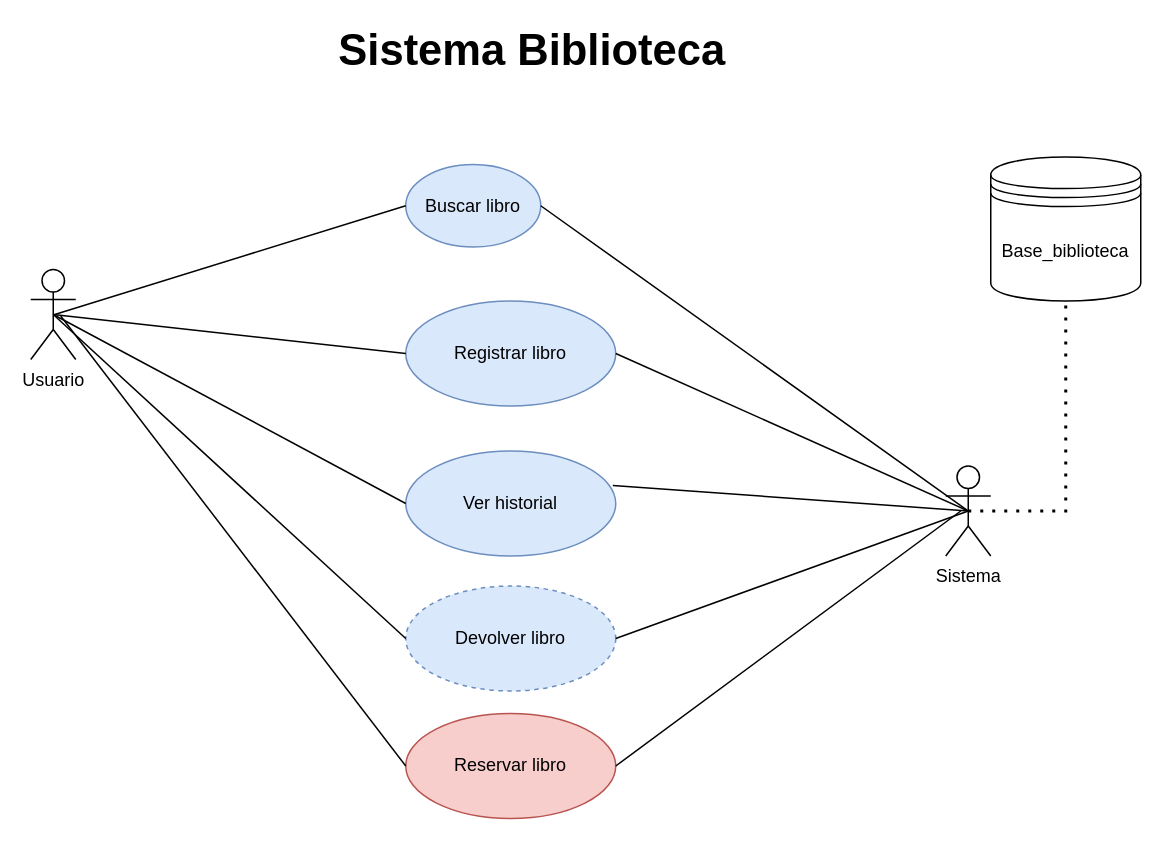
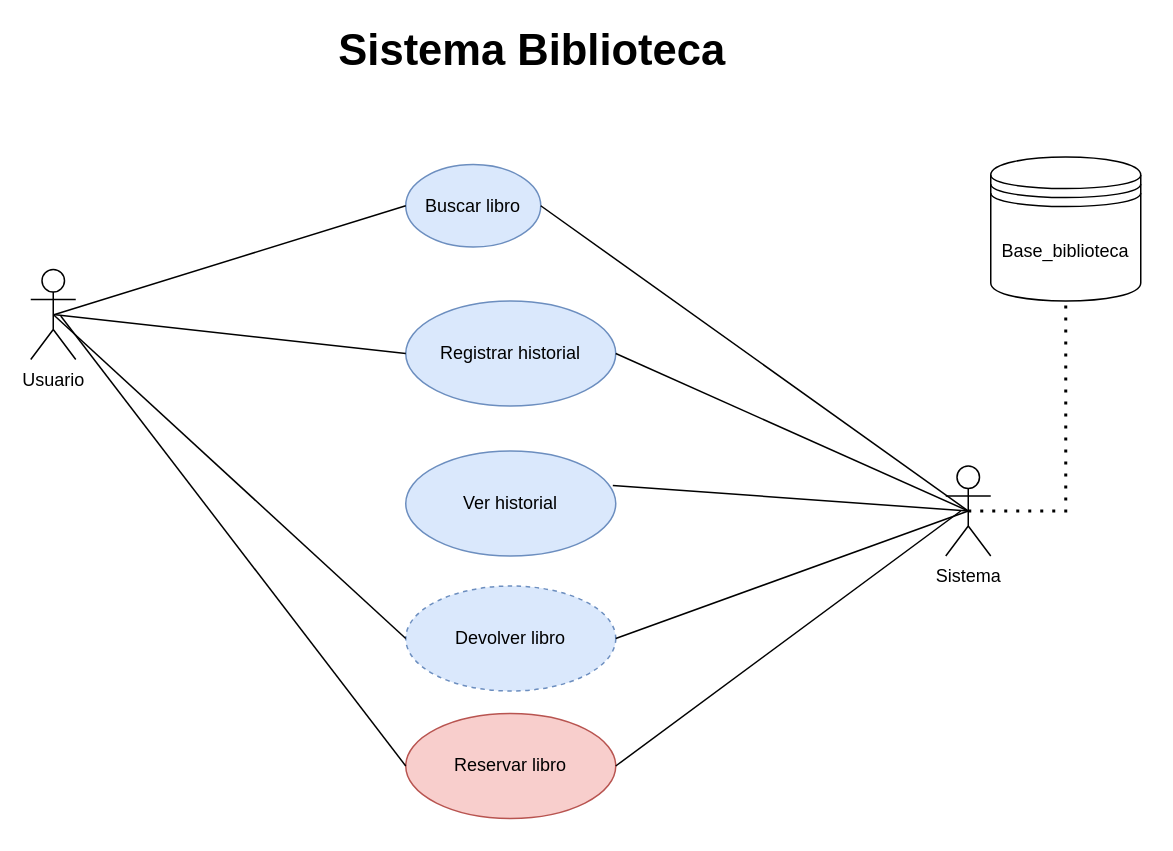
node "Registrar libro": label "Registrar libro" -> "Registrar historial"
edge "Usuario" -- "Ver historial": removed
